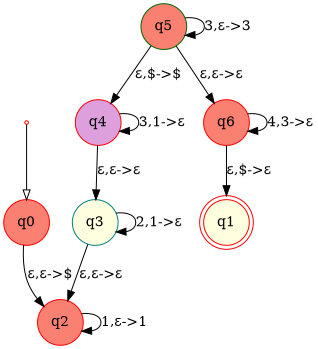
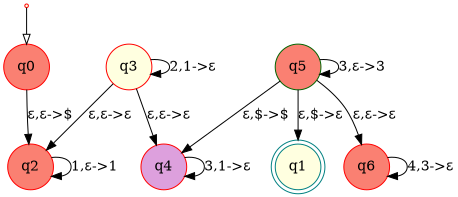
edge "q6" -> "q1": now "q5" -> "q1"
edge "q4" -> "q3": reversed
node "q3": color teal -> red
node "q1": color red -> teal
